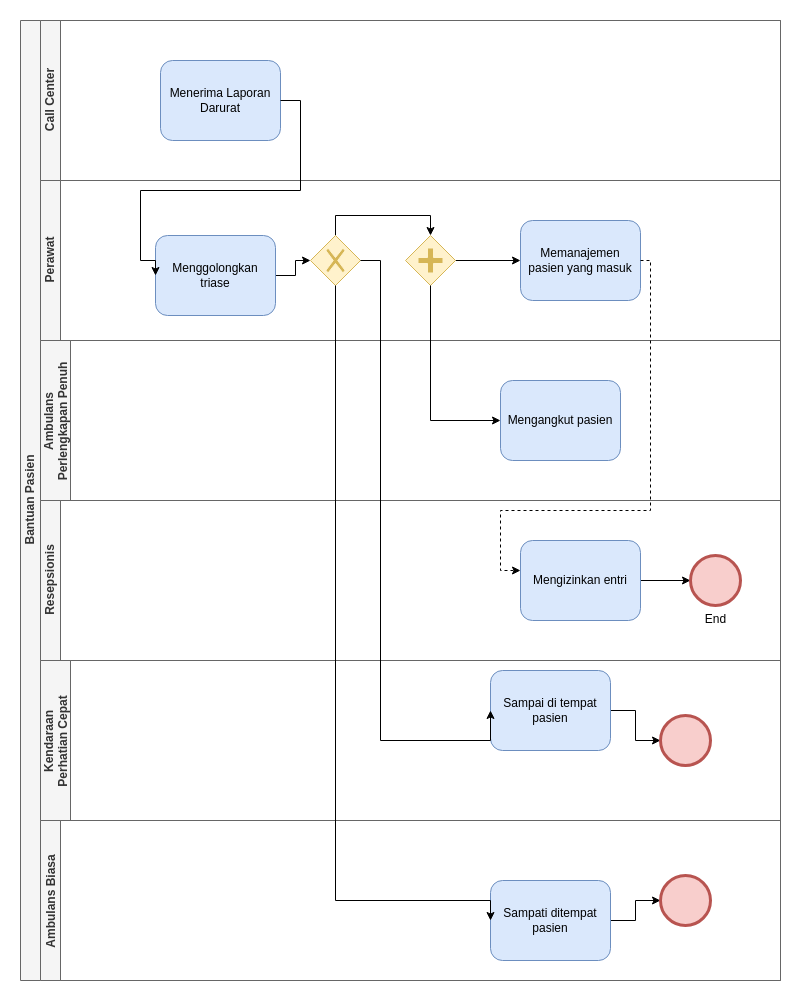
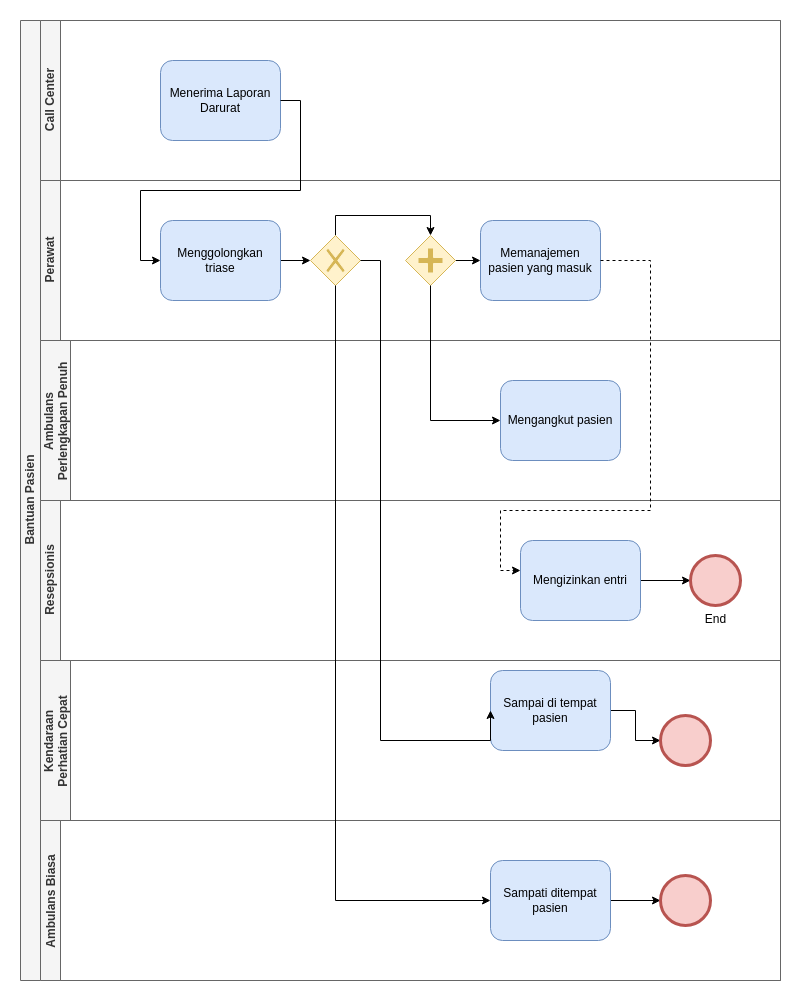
node "Memanajemen pasien yang masuk": moved (581, 261) -> (541, 261)
node "Menggolongkan triase": moved (216, 276) -> (221, 261)
node "Sampati ditempat pasien": moved (551, 921) -> (551, 901)
